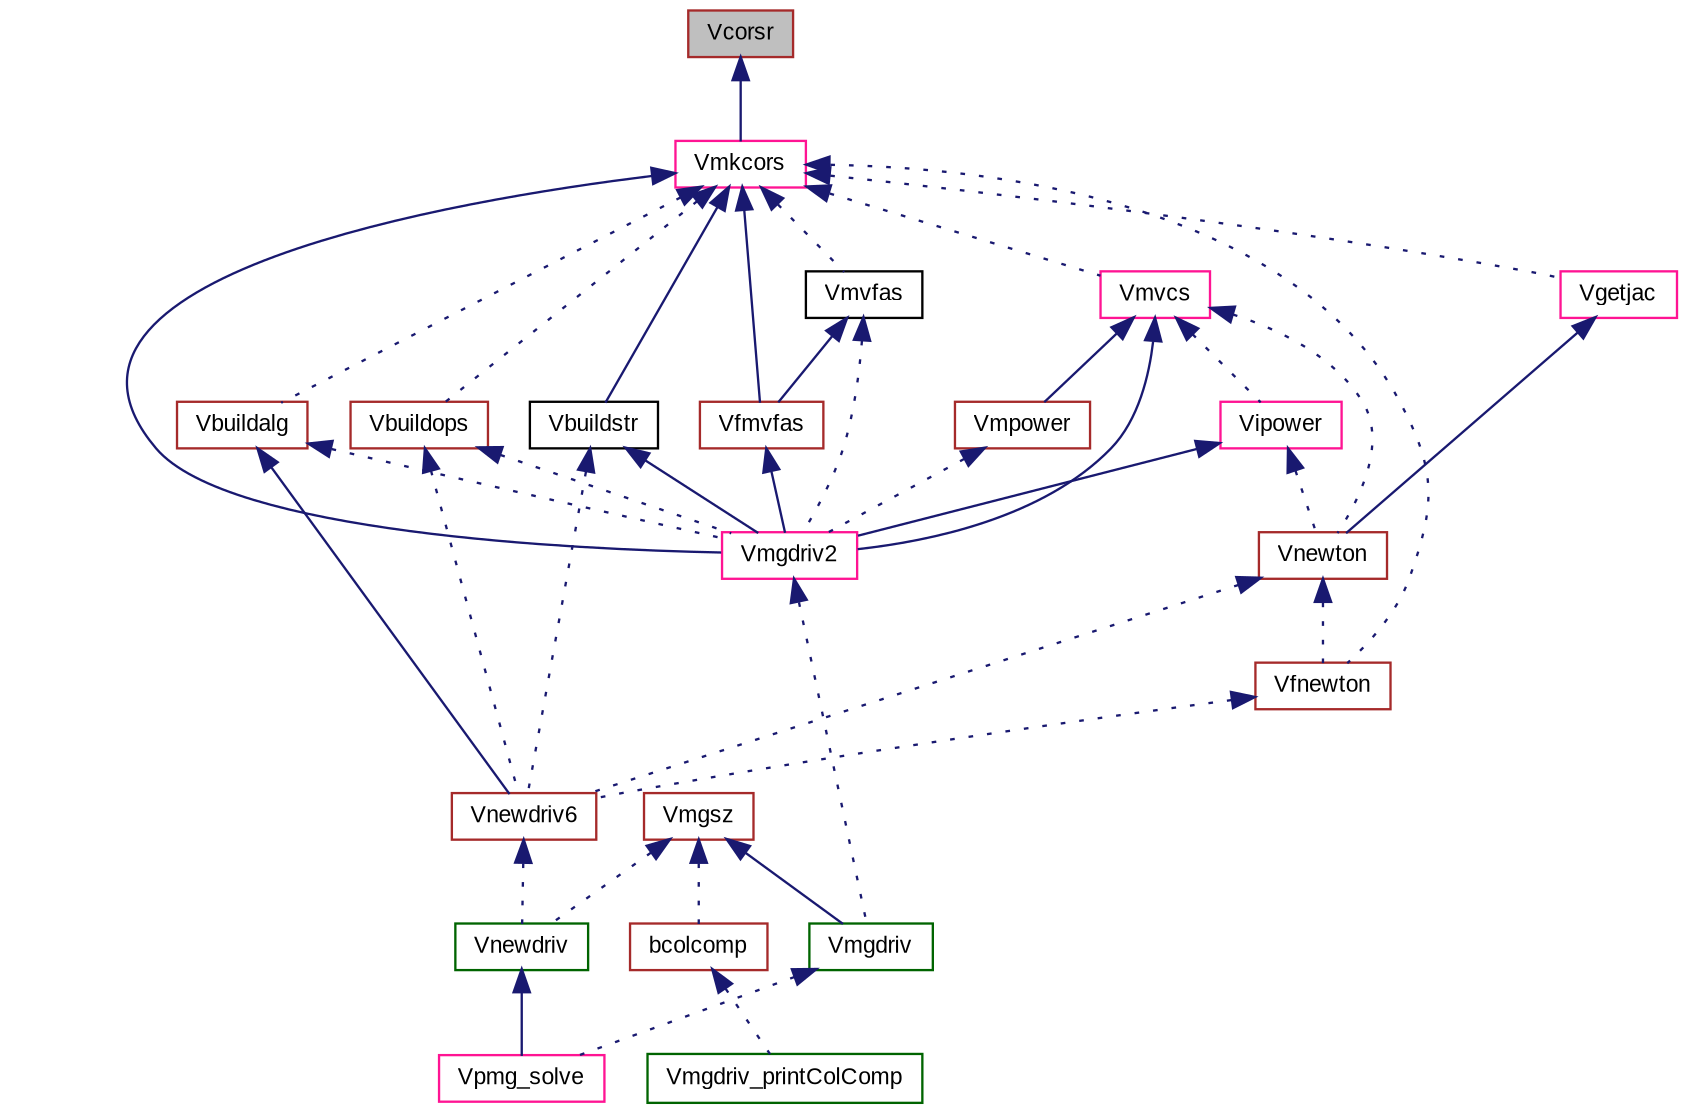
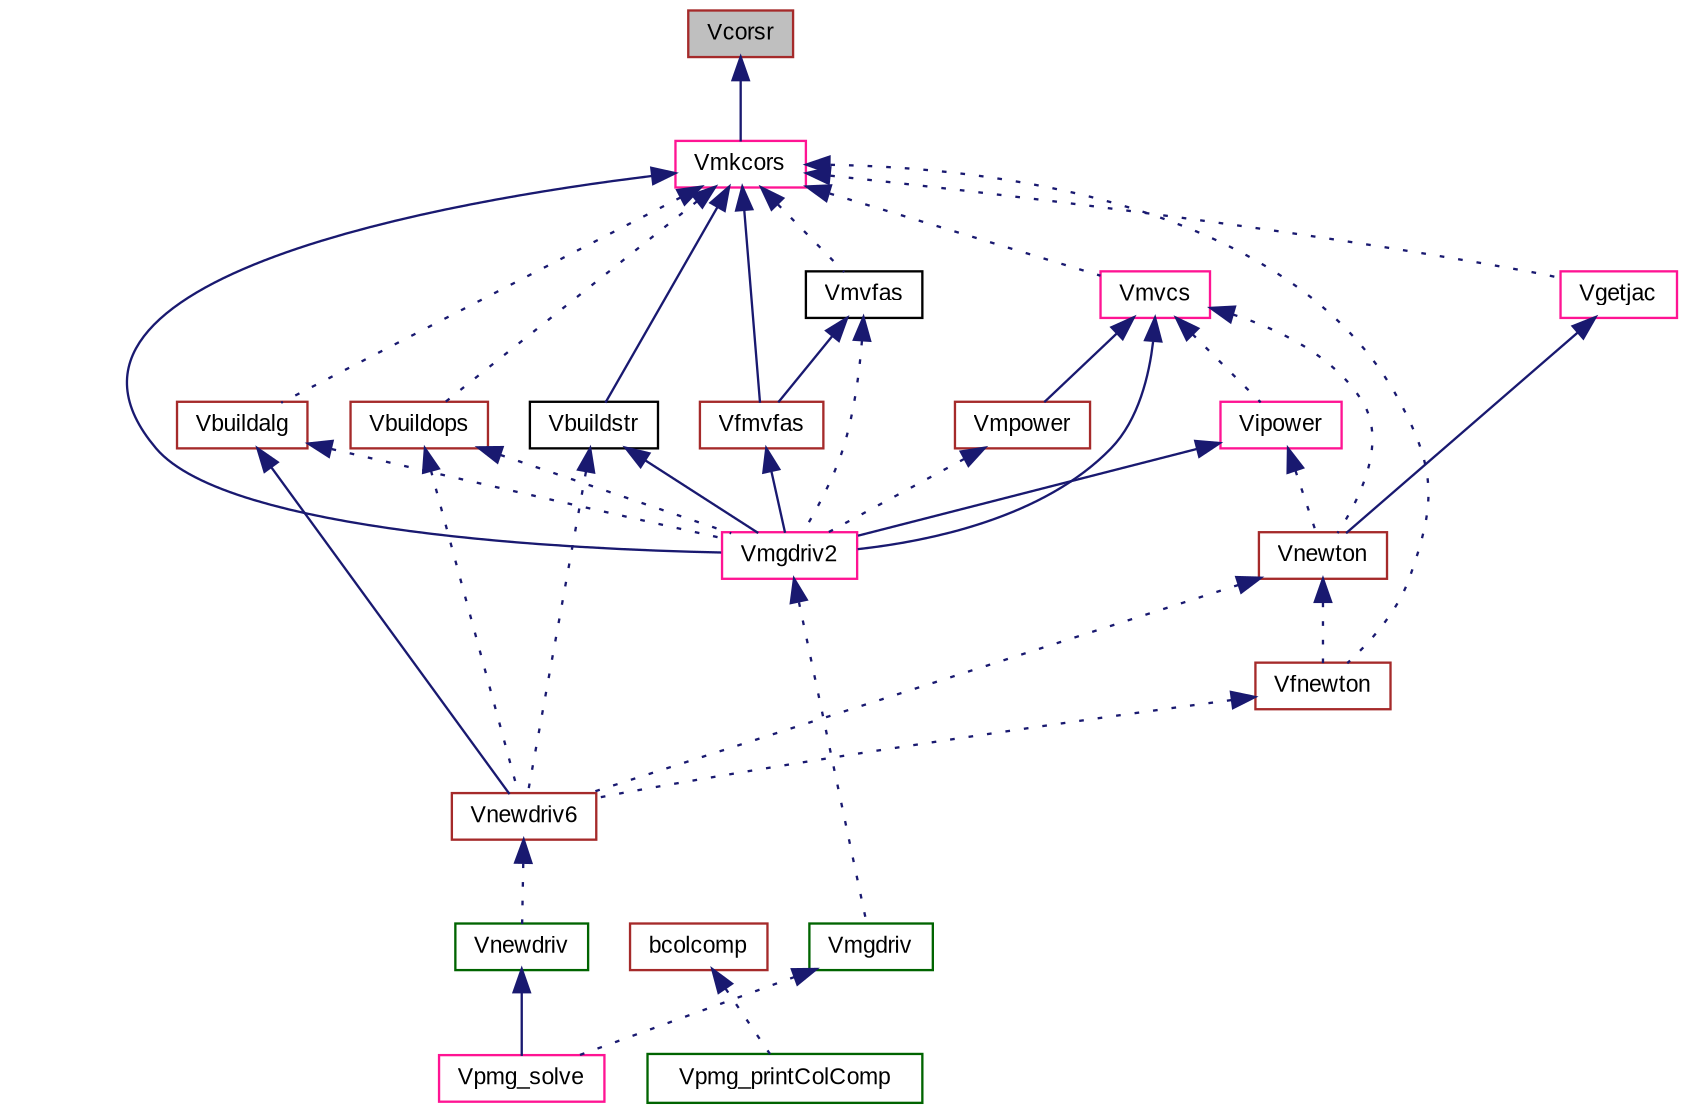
node "Vmgsz": removed
node "Vmgdriv_printColComp": label "Vmgdriv_printColComp" -> "Vpmg_printColComp"
